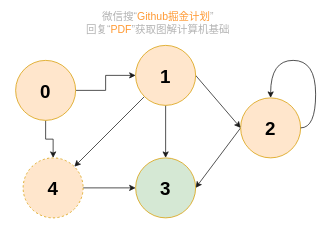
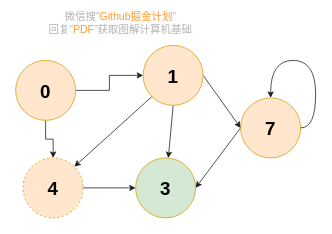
node "微信搜“Github掘金计划”回复“PDF”获取图解计算机基础": moved (158, 23) -> (120, 23)
node "1": moved (165, 75) -> (173, 75)
node "2": label "2" -> "7"
